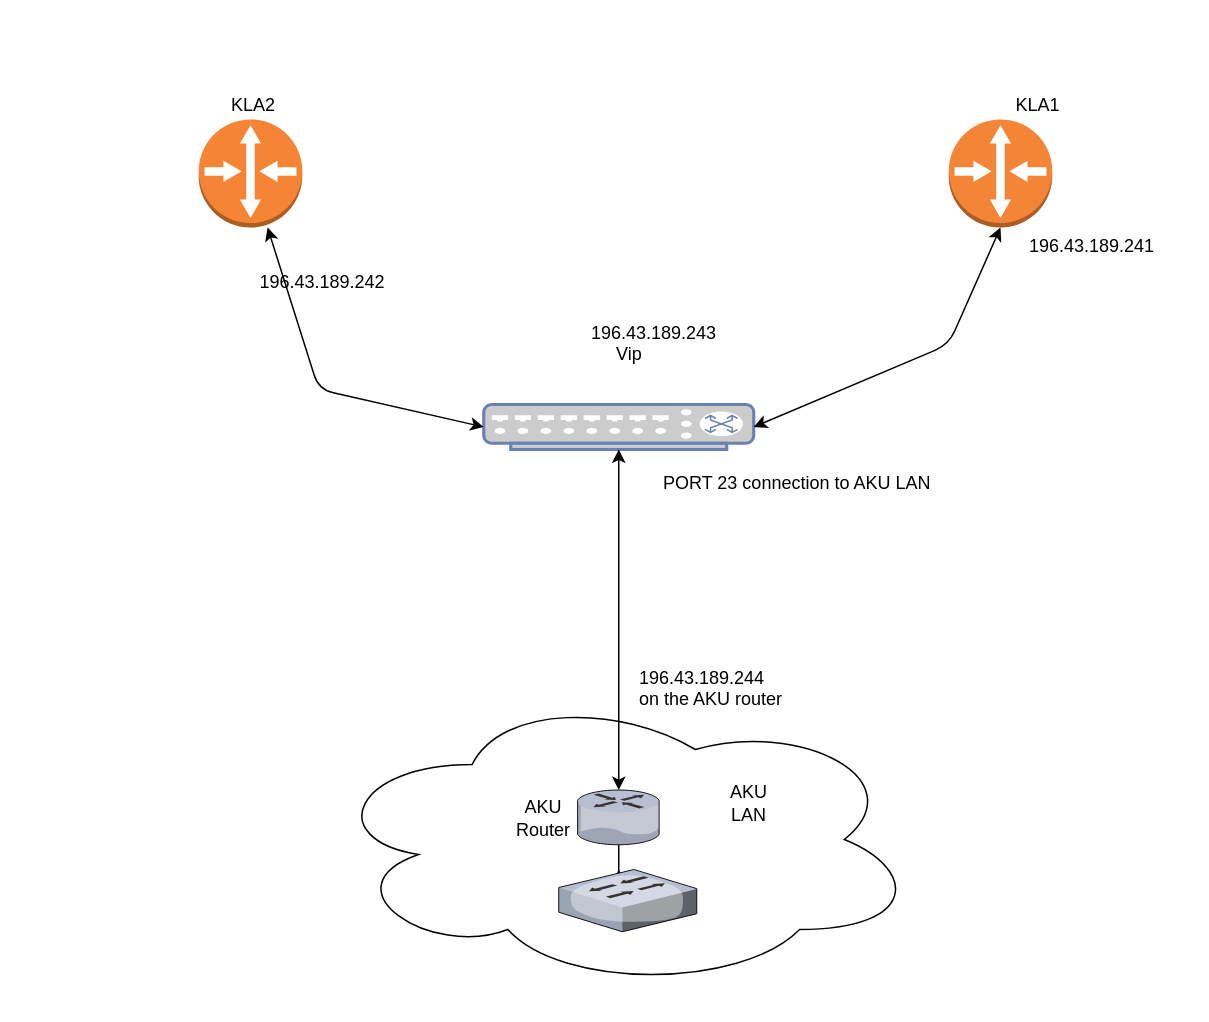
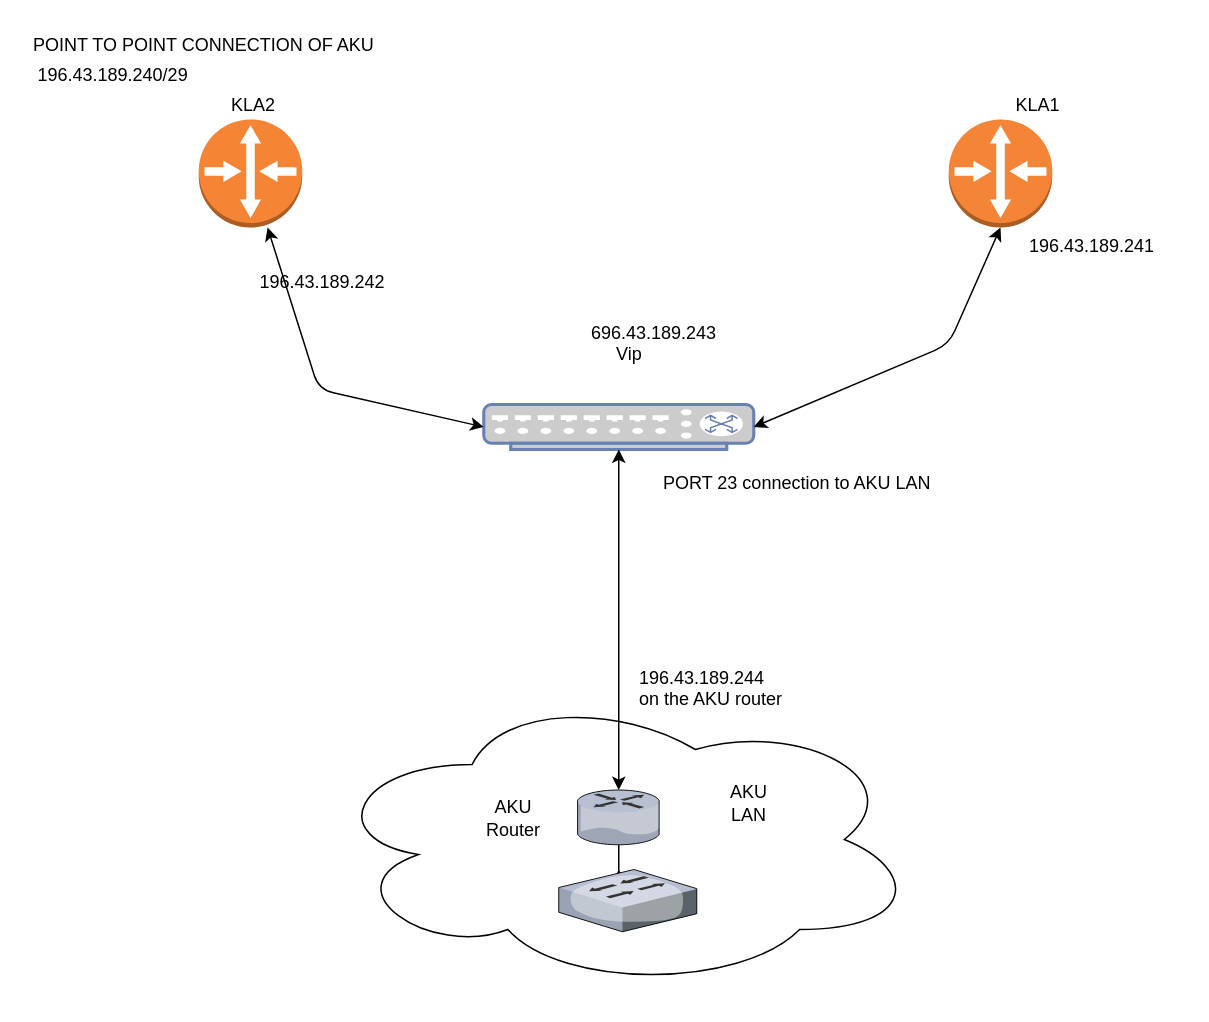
node "POINT TO POINT CONNECTION OF AKU196.43.189.240/29": added
node "196.43.189.243 Vip": label "196.43.189.243 Vip" -> "696.43.189.243 Vip"
node "AKU Router": moved (544, 818) -> (514, 818)
